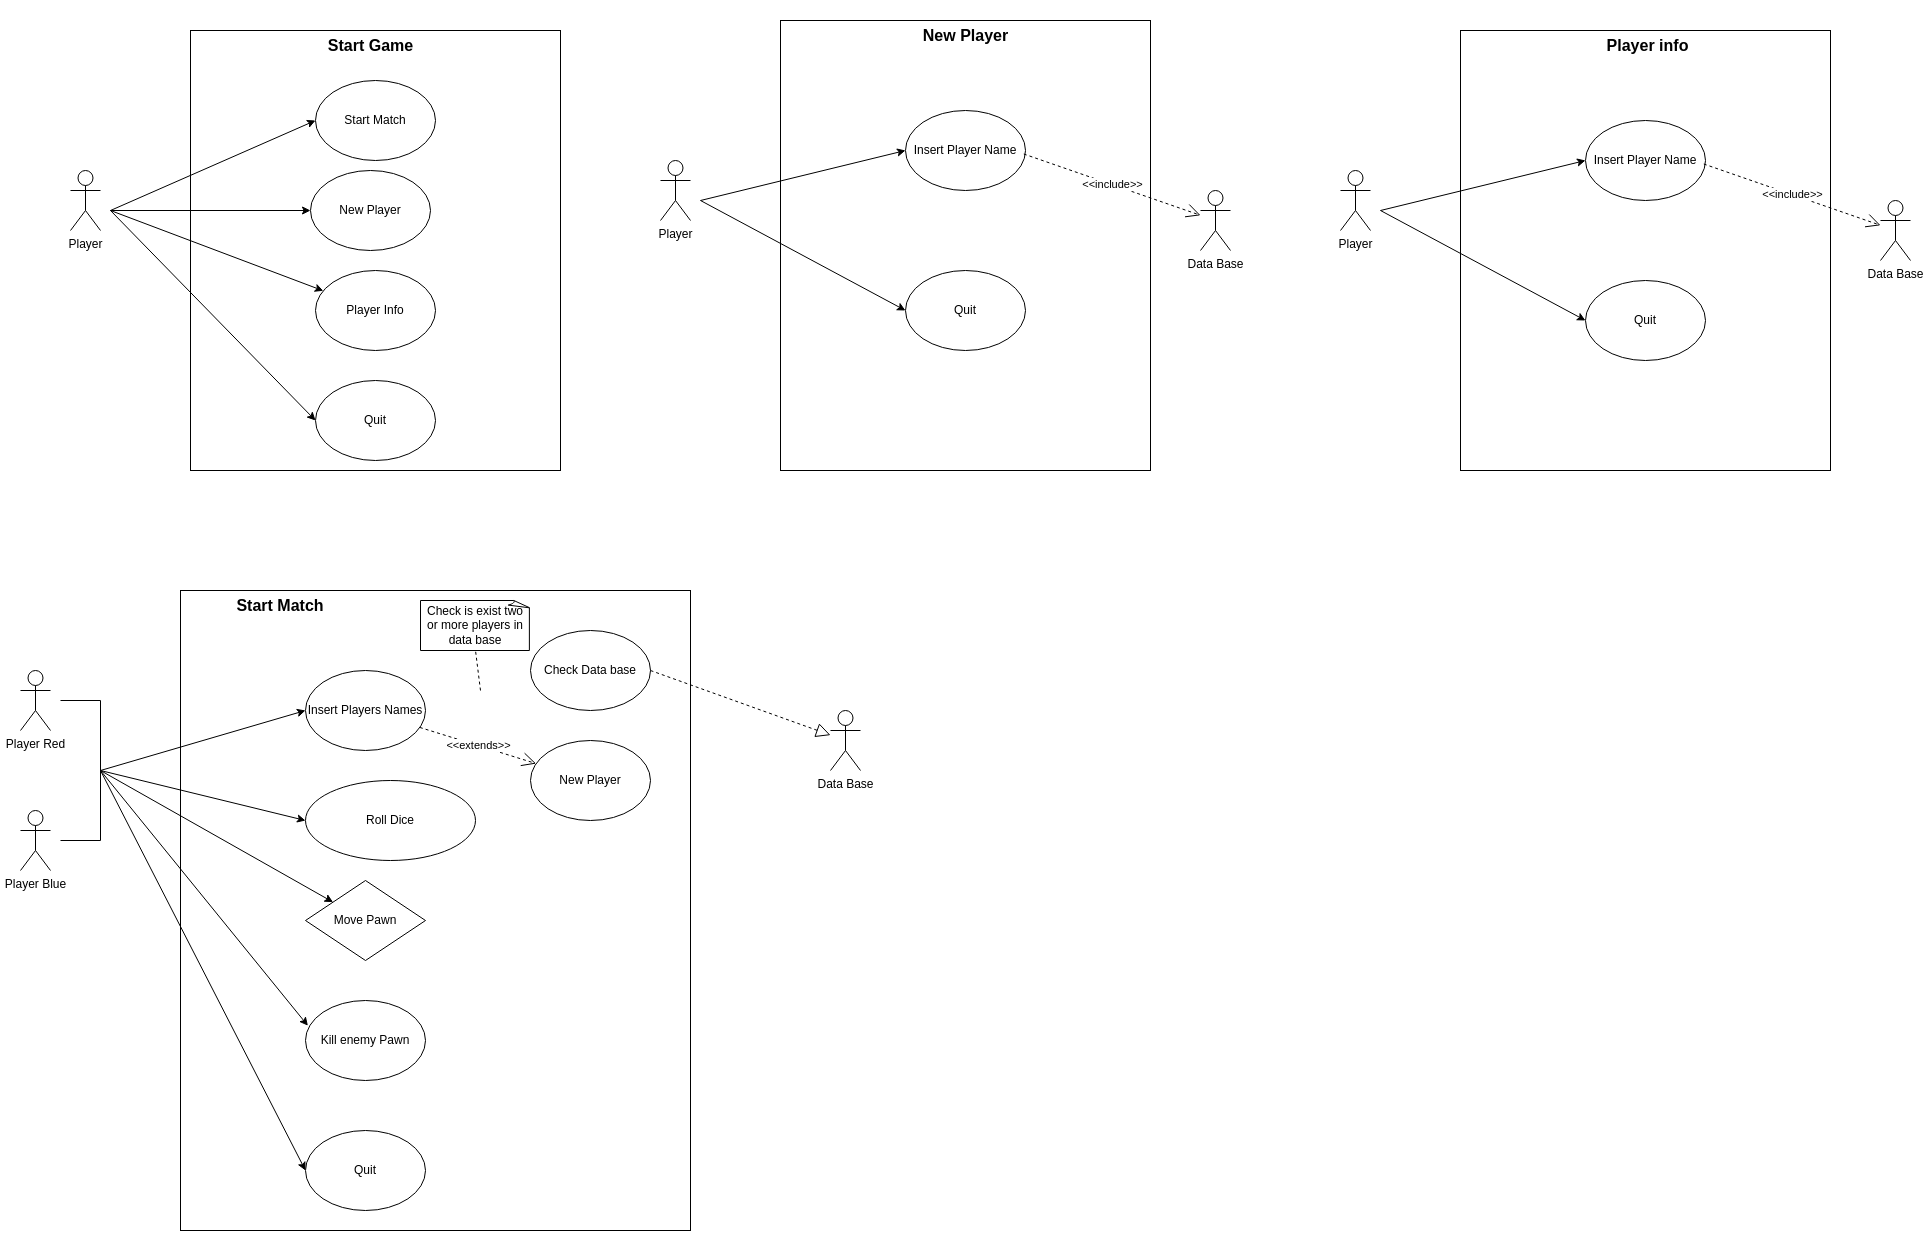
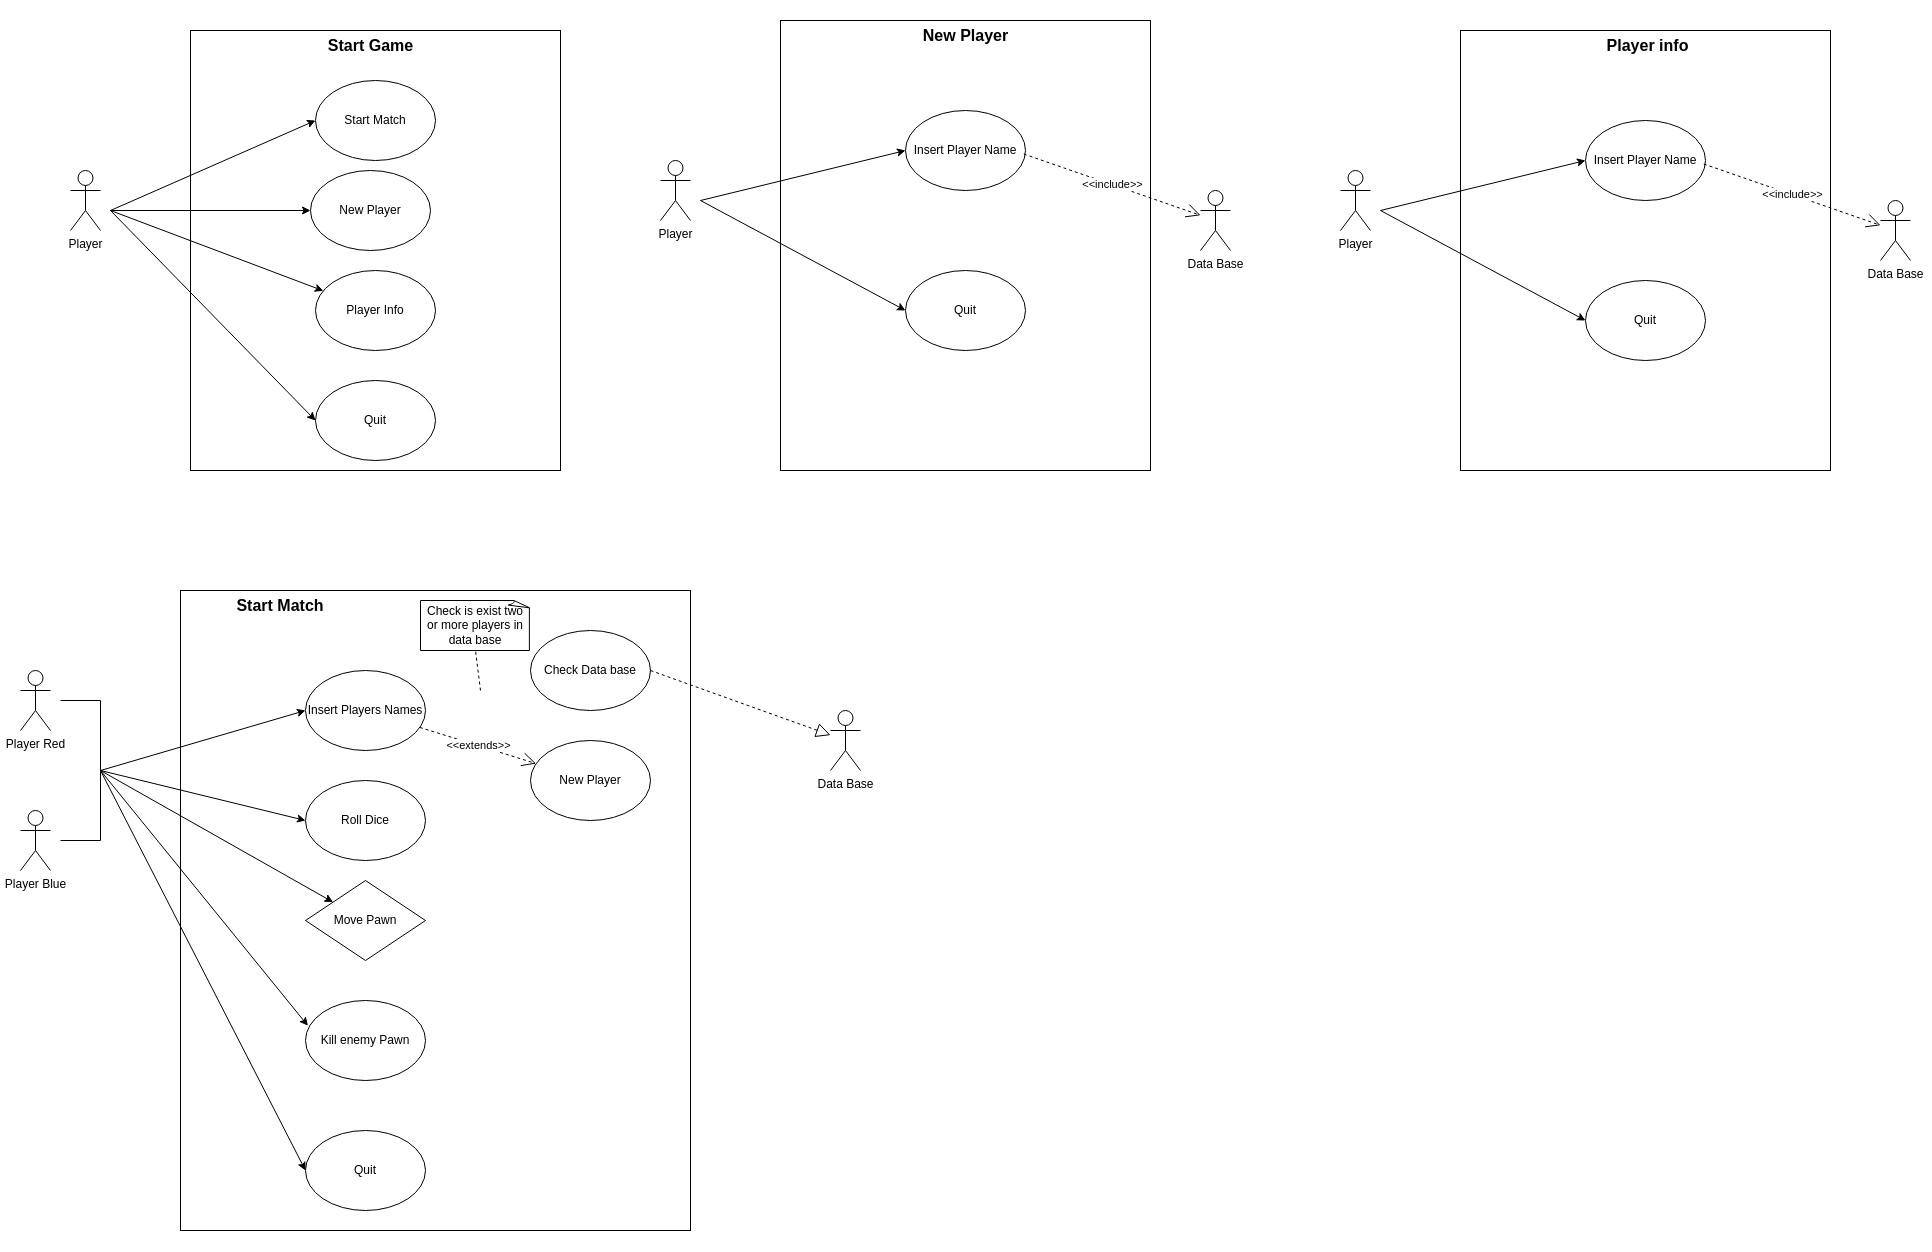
node "Roll Dice": size 170x80 -> 120x80
